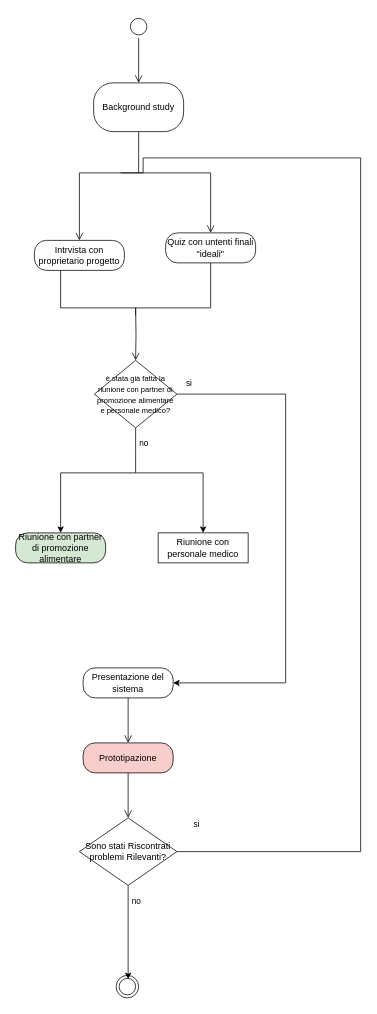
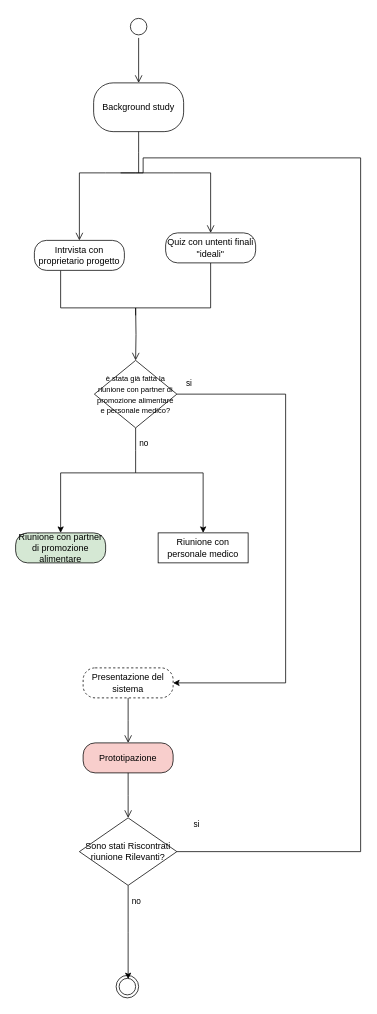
node "Presentazione del sistema": style solid -> dashed
node "Sono stati Riscontrati problemi Rilevanti?": label "Sono stati Riscontrati problemi Rilevanti?" -> "Sono stati Riscontrati riunione Rilevanti?"
